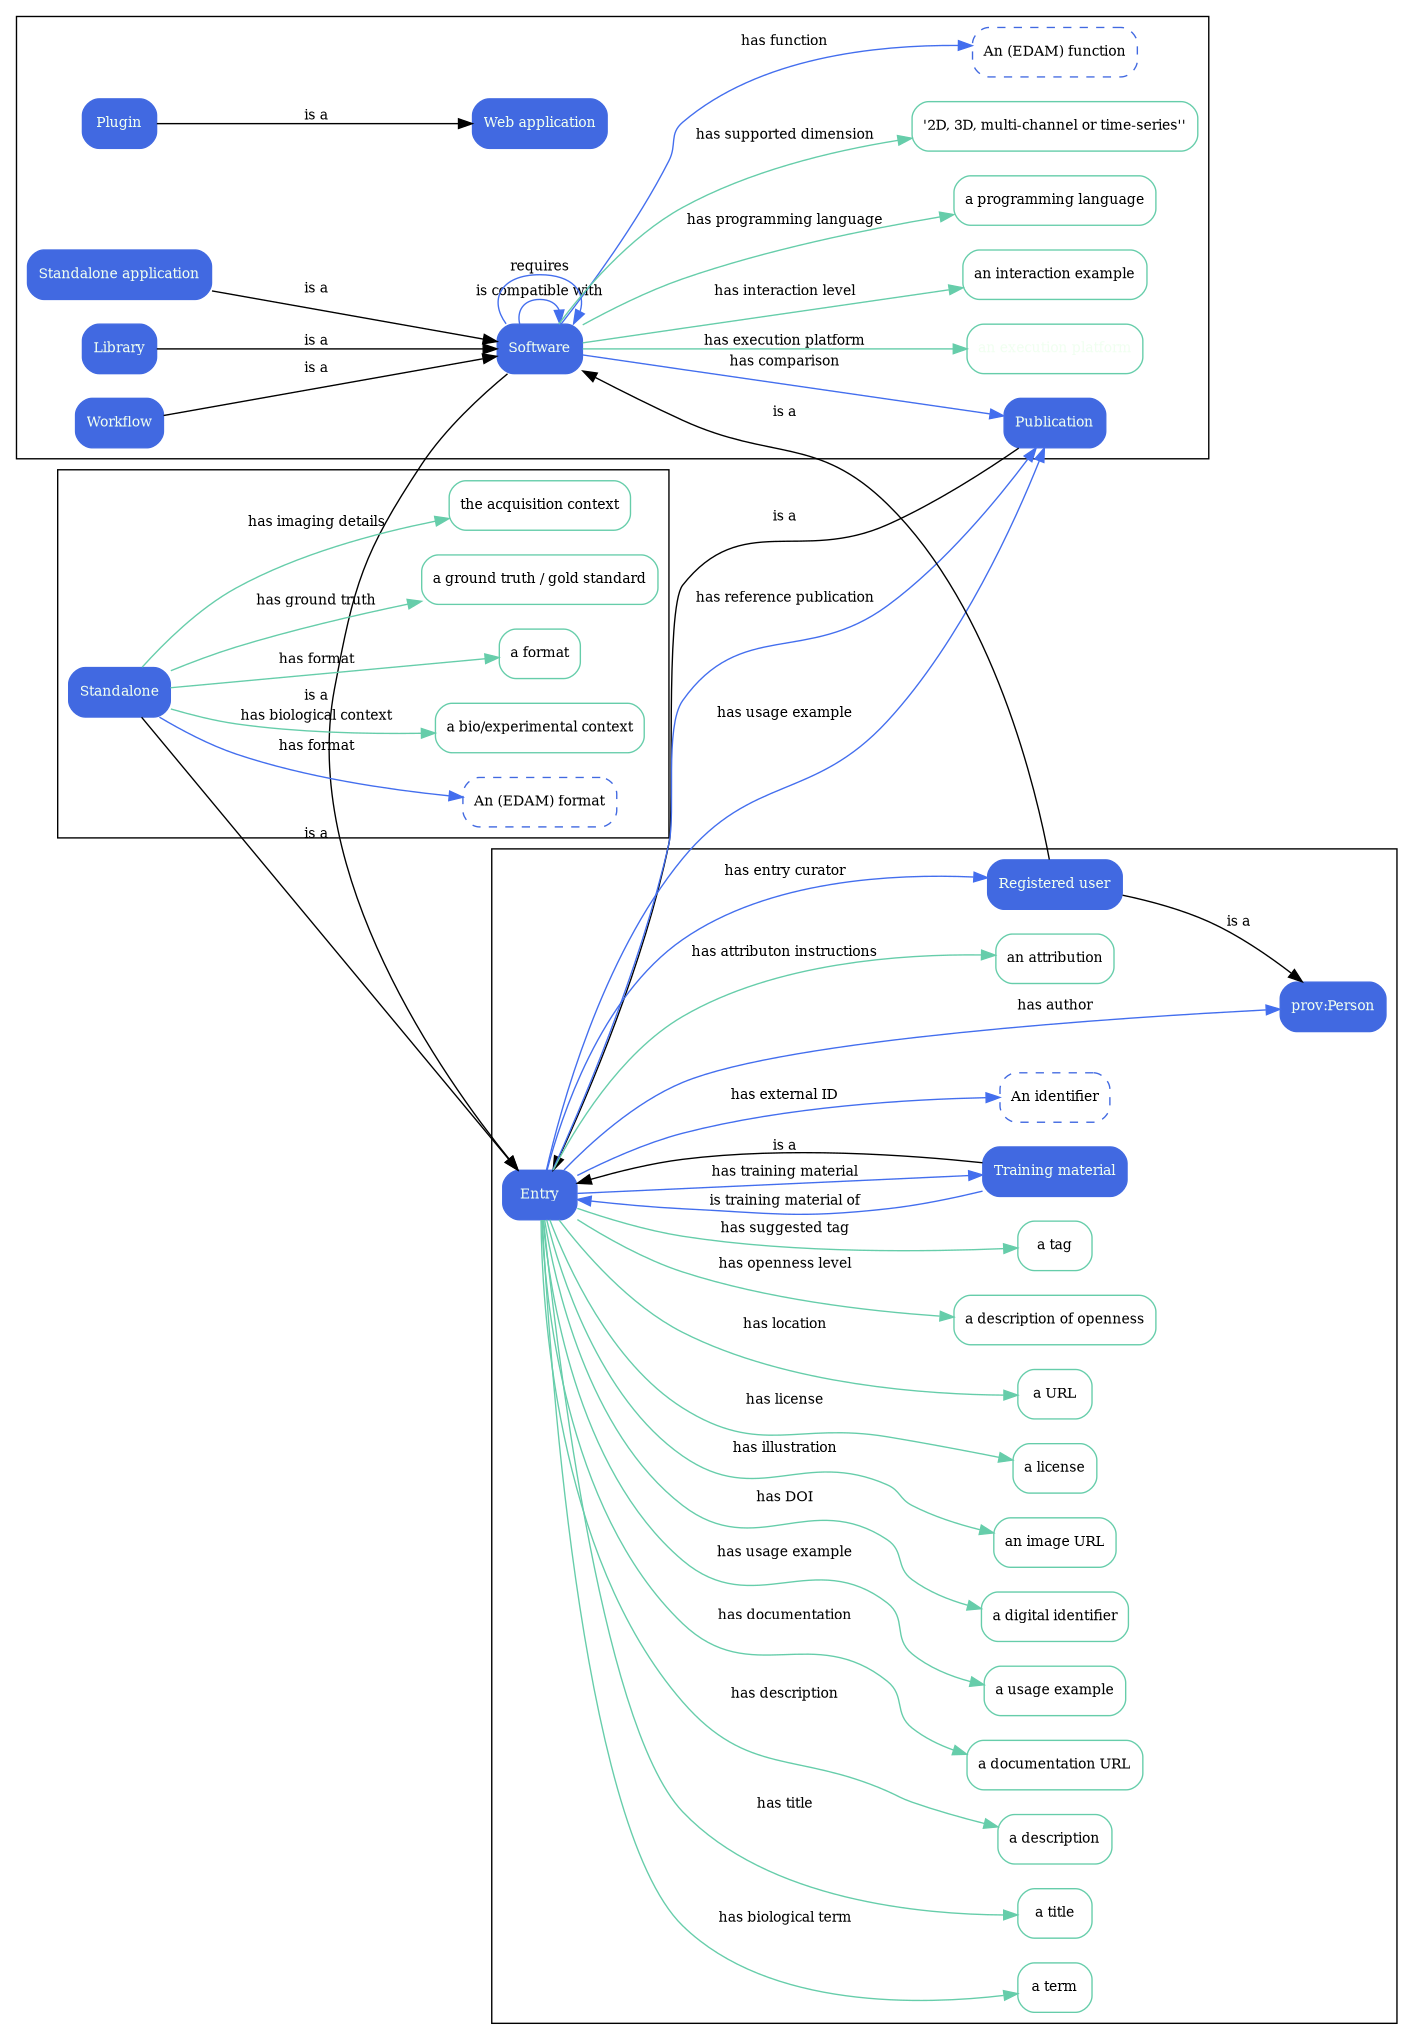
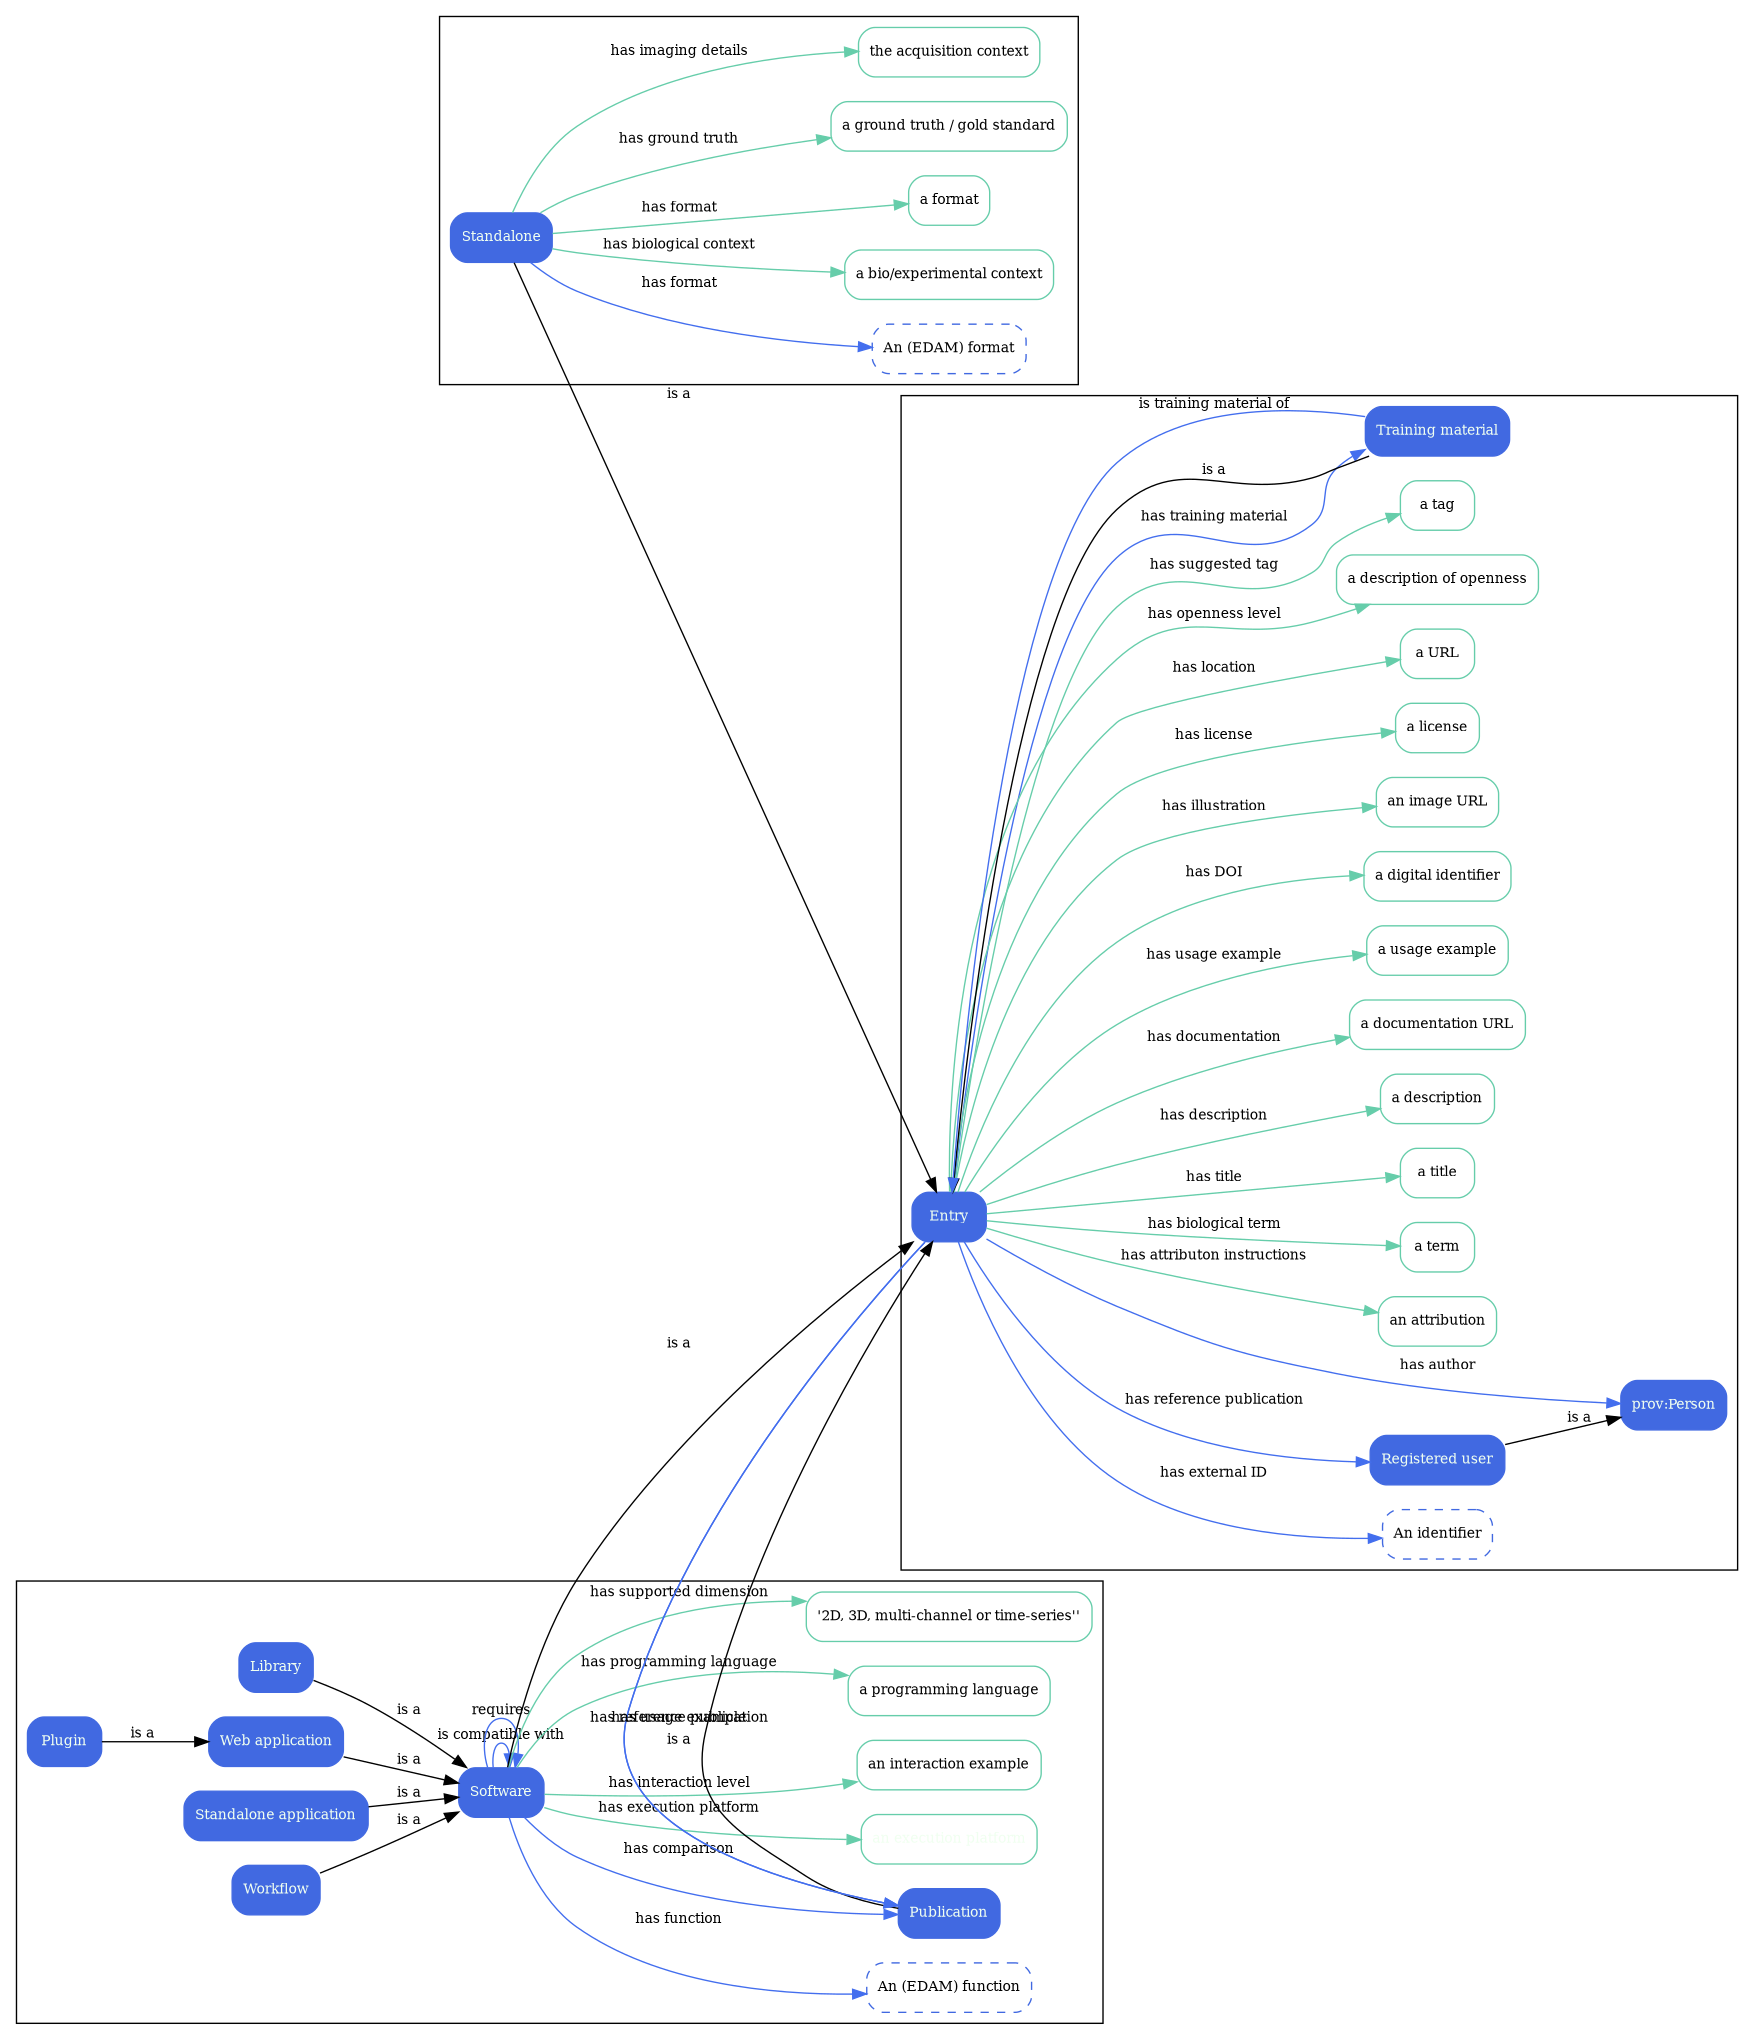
edge "Registered user" -> "Software": now "Web application" -> "Software"
edge "Entry" -> "Registered user": label " has entry curator " -> " has reference publication "
